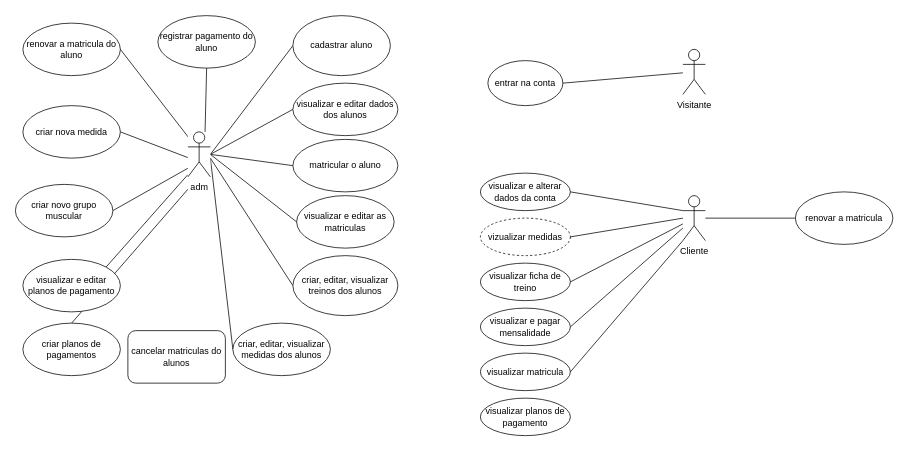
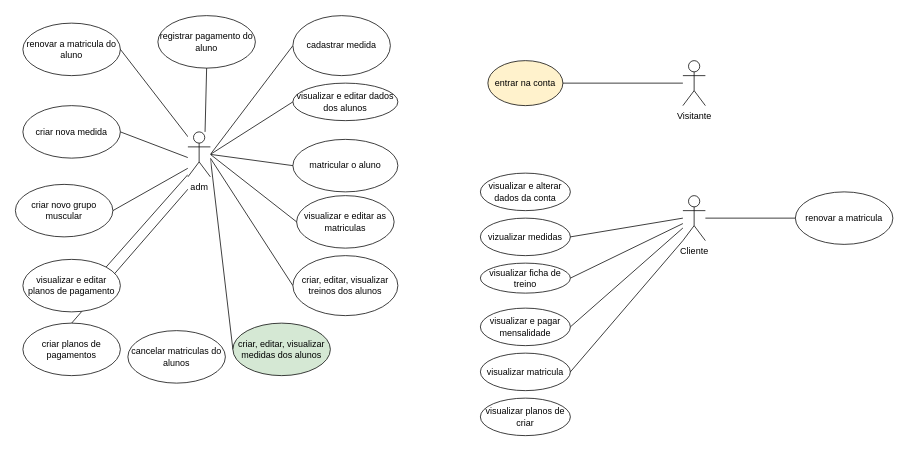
node "cadastrar aluno": label "cadastrar aluno" -> "cadastrar medida"
node "Visitante": moved (694, 72) -> (694, 83)
node "entrar na conta": fillcolor #ffffff -> #fff2cc
node "visualizar e editar dados dos alunos": size 105x53 -> 105x38
edge "visualizar e alterar dados da conta" -- "Cliente": removed
node "vizualizar medidas": style dashed -> solid
node "visualizar ficha de treino": size 90x38 -> 90x30
node "criar, editar, visualizar medidas dos alunos": fillcolor #ffffff -> #d5e8d4
node "cancelar matriculas do alunos": shape rounded rectangle -> ellipse
node "visualizar planos de pagamento": label "visualizar planos de pagamento" -> "visualizar planos de criar"
